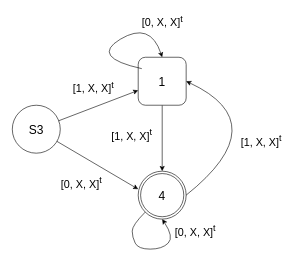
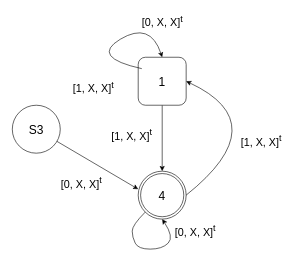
edge "S3" -> "1": removed
